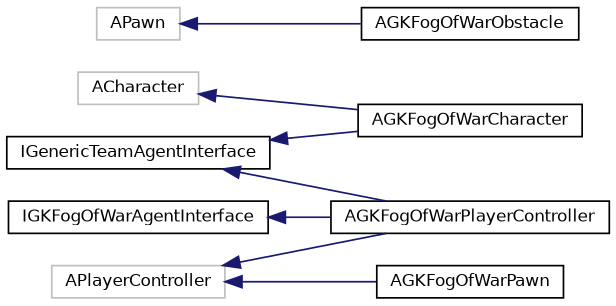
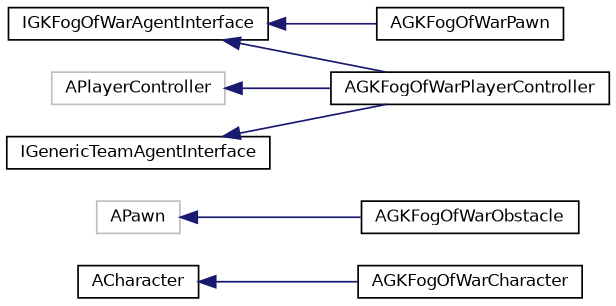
node "ACharacter": color grey75 -> black
edge "AGKFogOfWarCharacter" -> "IGenericTeamAgentInterface": removed
edge "AGKFogOfWarPawn" -> "APlayerController": now "AGKFogOfWarPawn" -> "IGKFogOfWarAgentInterface"
